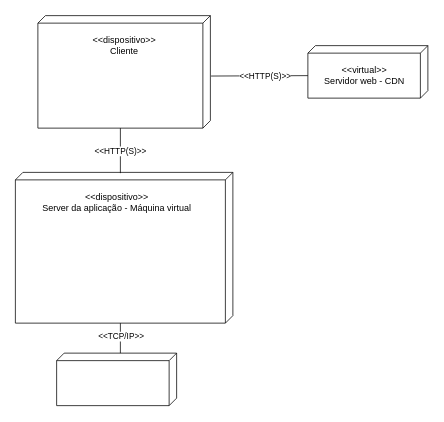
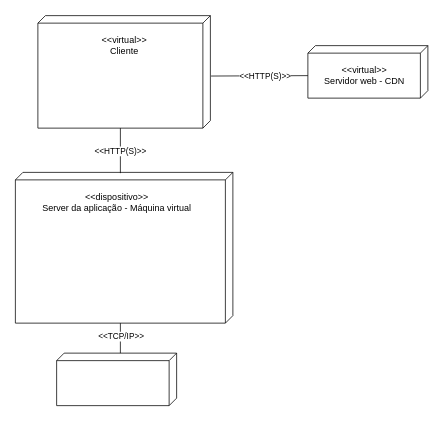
node "<<dispositivo>> Cliente": label "<<dispositivo>> Cliente" -> "<<virtual>> Cliente"
